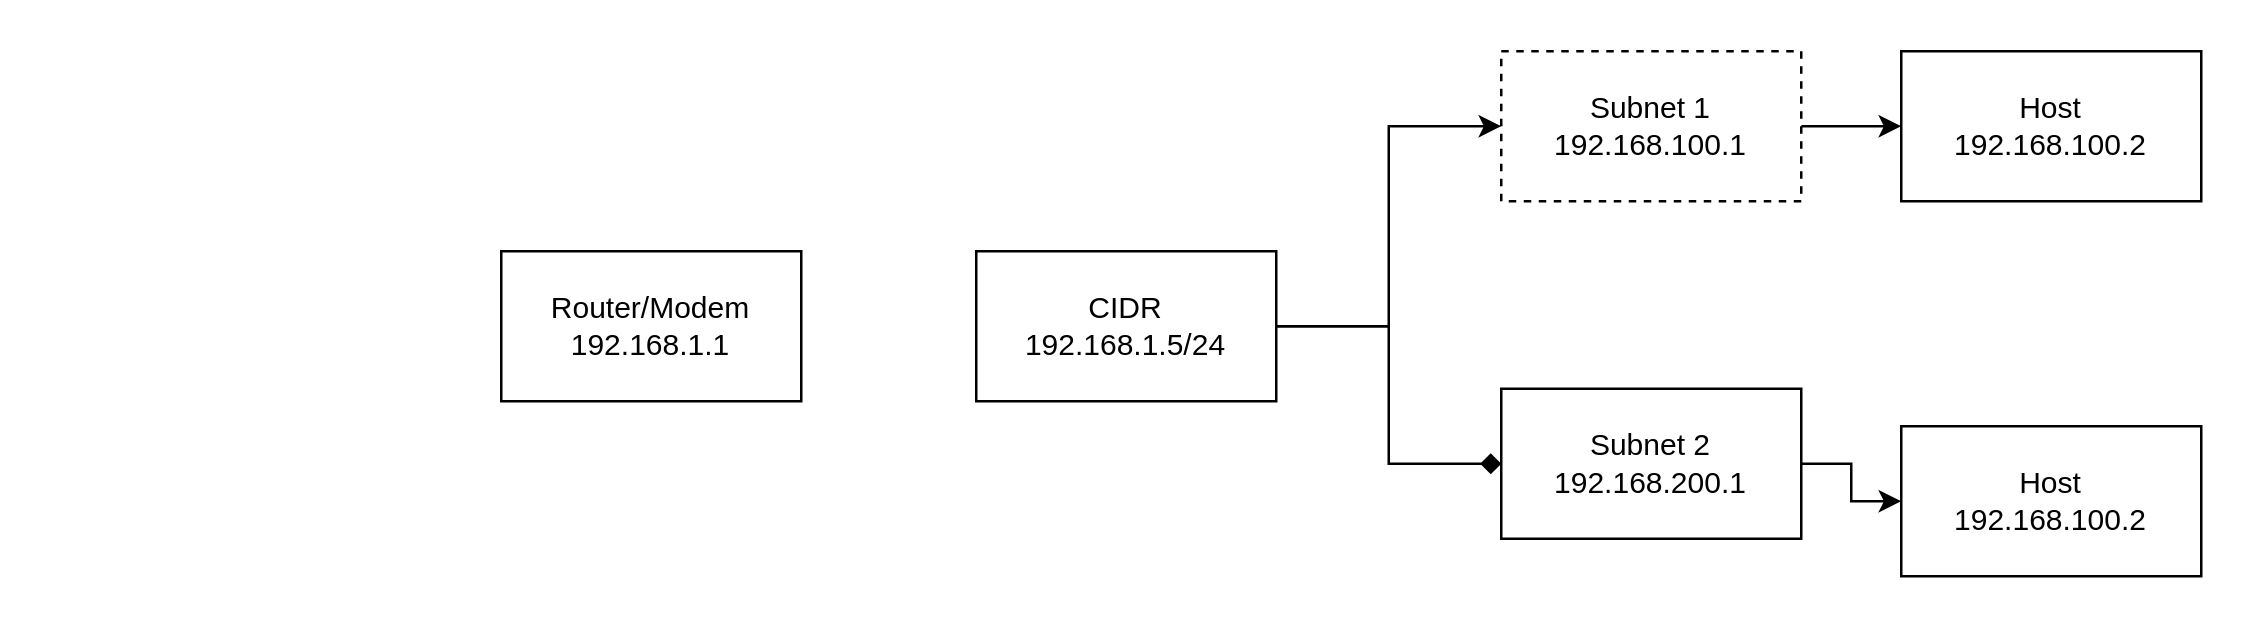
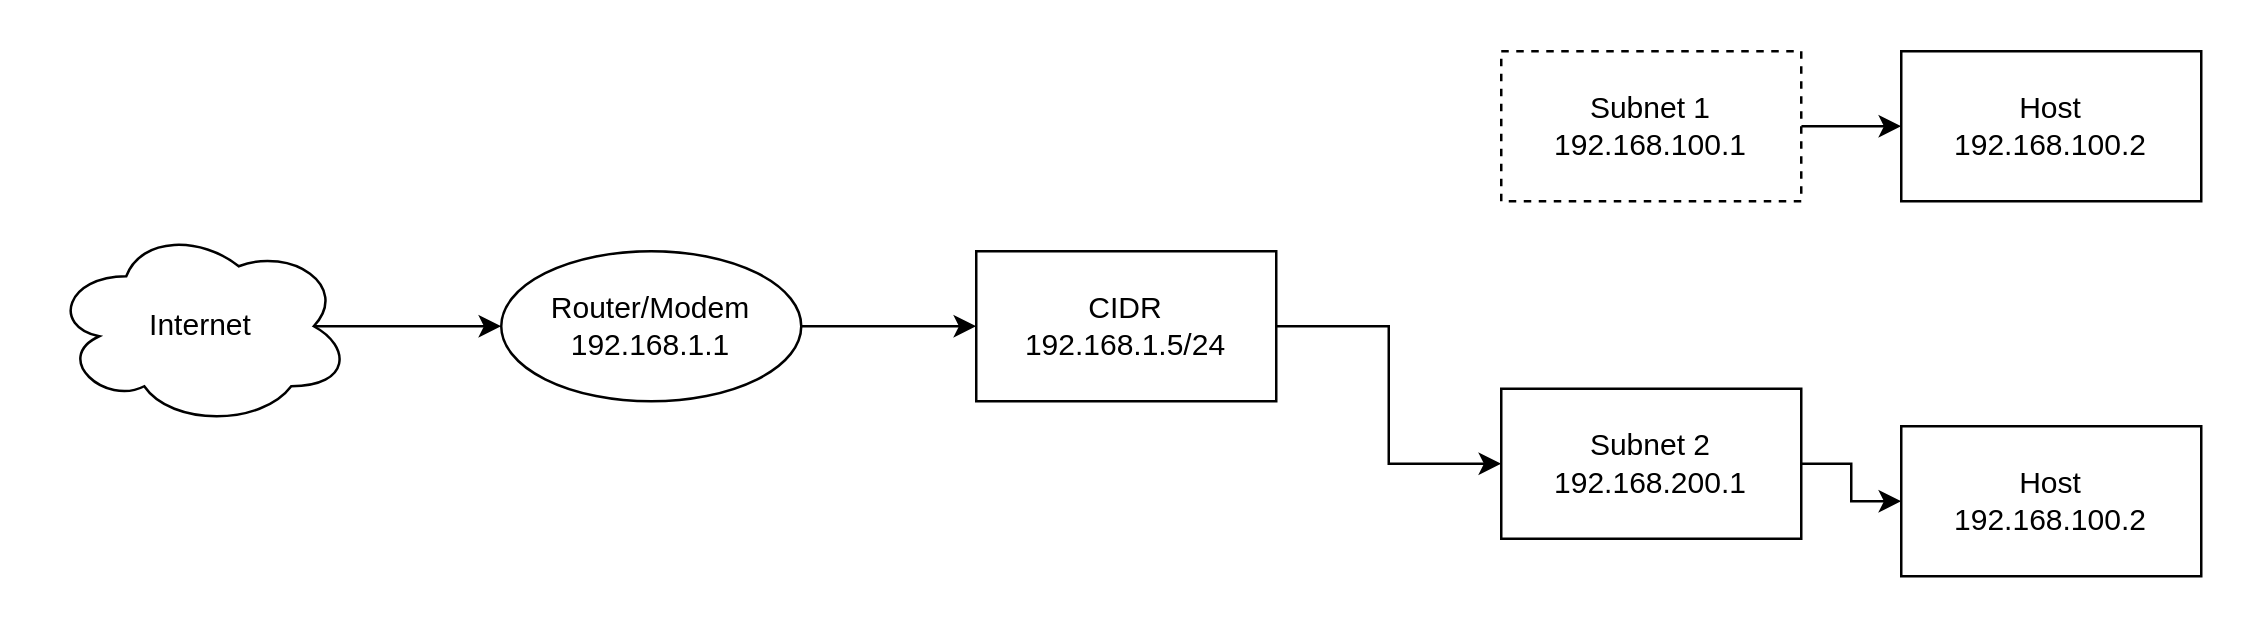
edge "CIDR 192.168.1.5/24" -> "Subnet 1 192.168.100.1": removed
node "Internet": added
edge "Internet" -> "Router/Modem 192.168.1.1": added
node "Router/Modem 192.168.1.1": shape rectangle -> ellipse
edge "Router/Modem 192.168.1.1" -> "CIDR 192.168.1.5/24": added
edge "CIDR 192.168.1.5/24" -> "Subnet 2 192.168.200.1": arrowhead diamond -> classic
